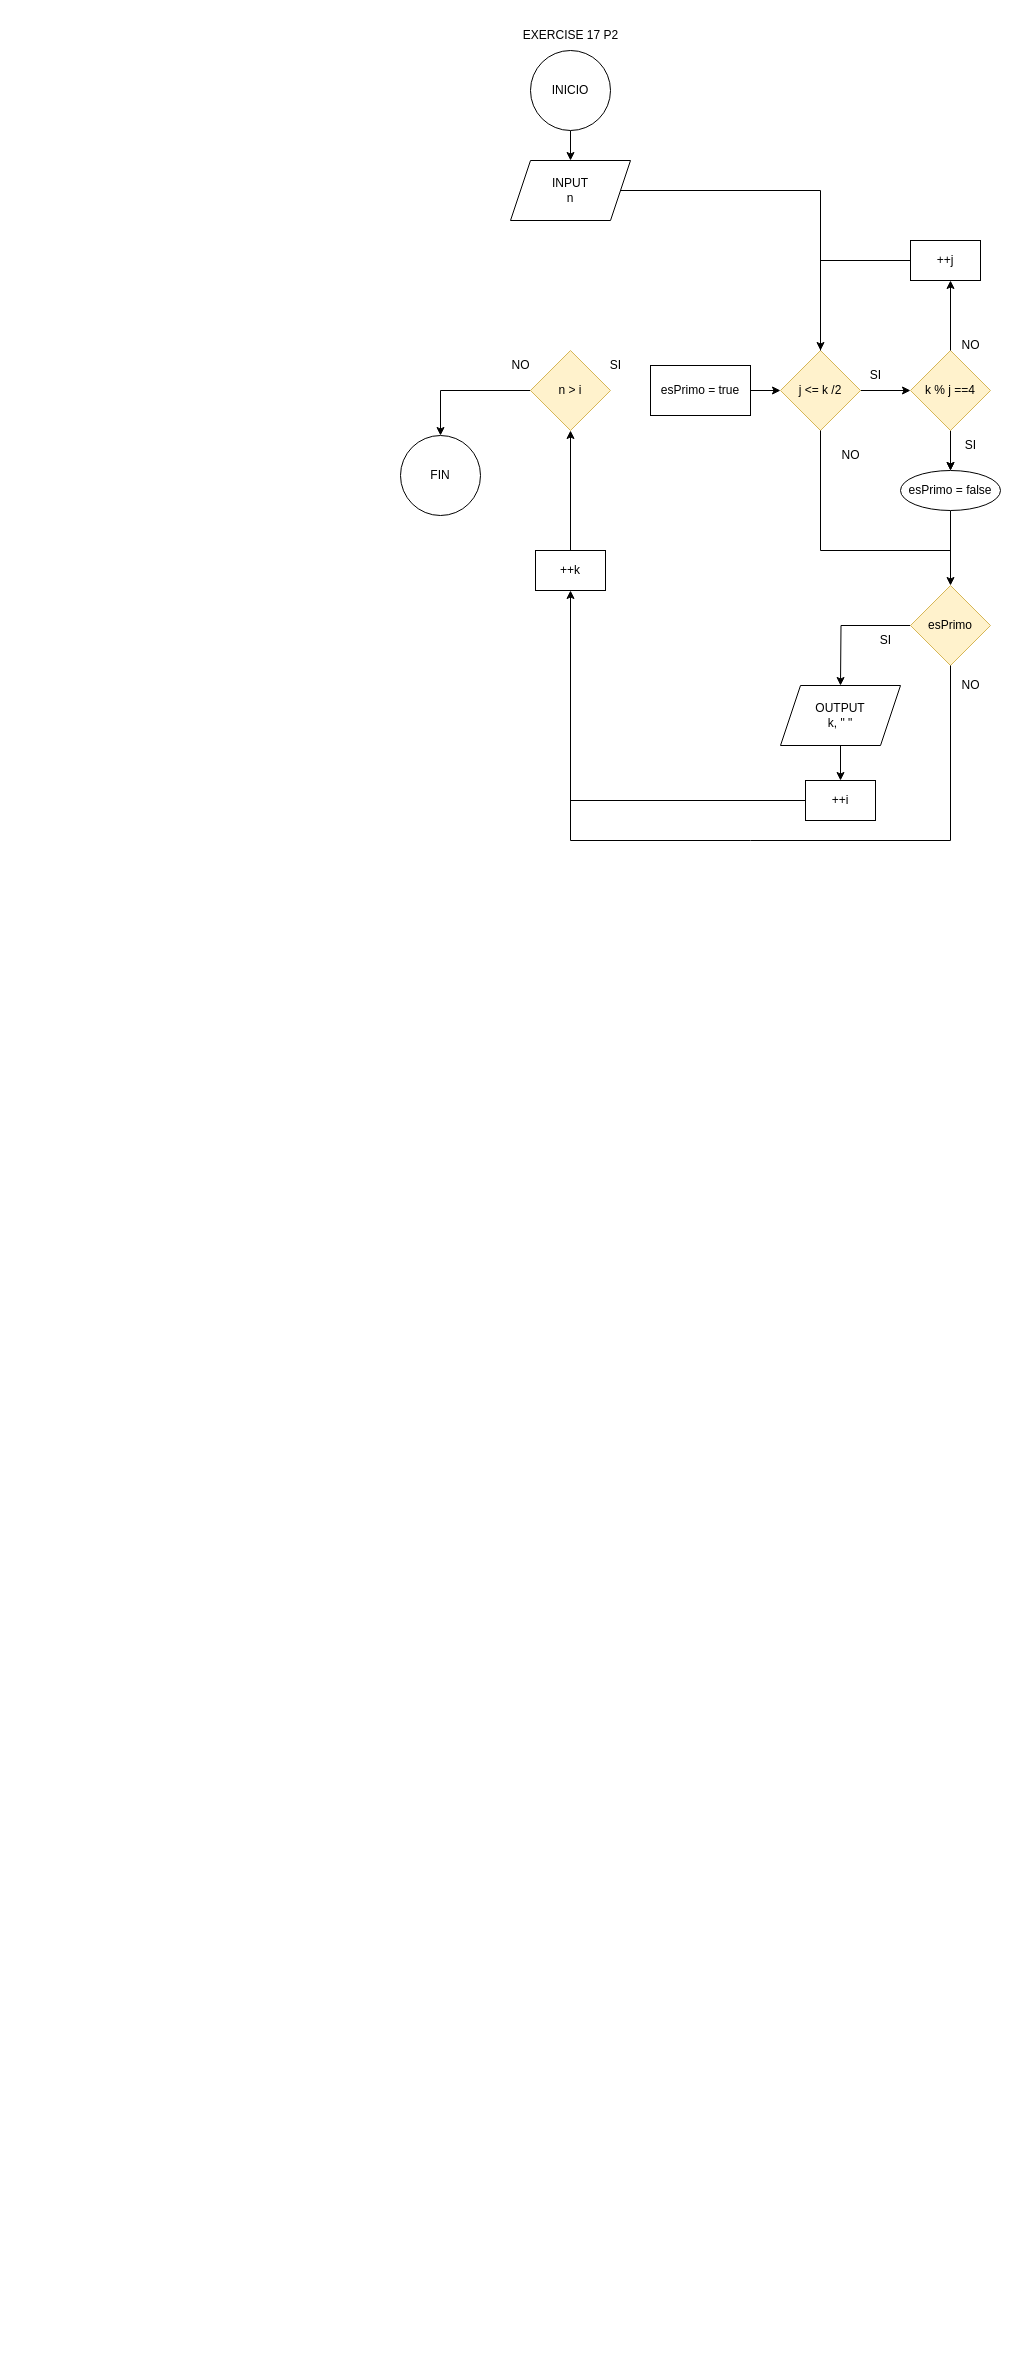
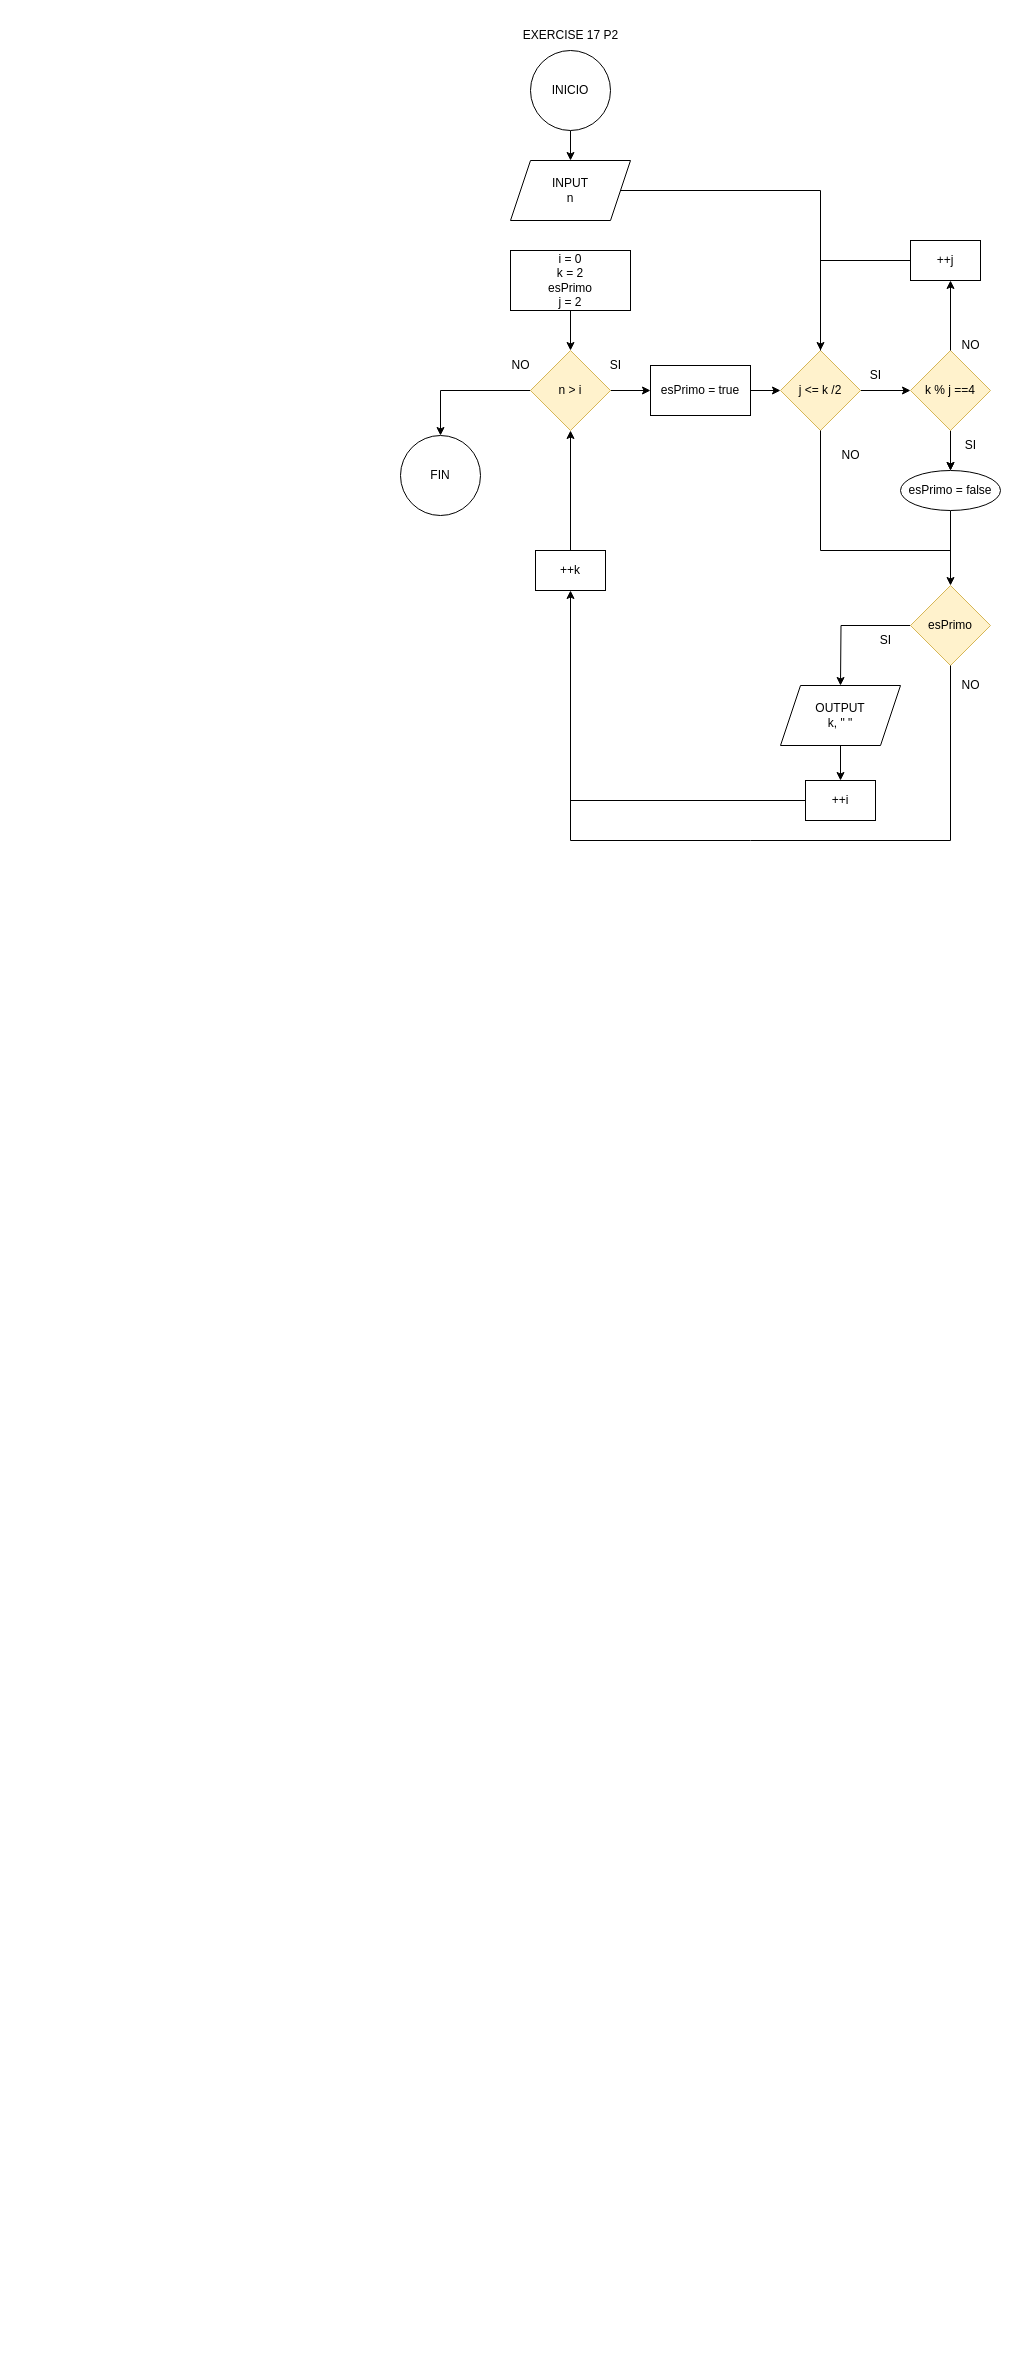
node "i = 0 k = 2 esPrimo j = 2": added
edge "i = 0 k = 2 esPrimo j = 2" -> "n > i": added
edge "n > i" -> "esPrimo = true": added
